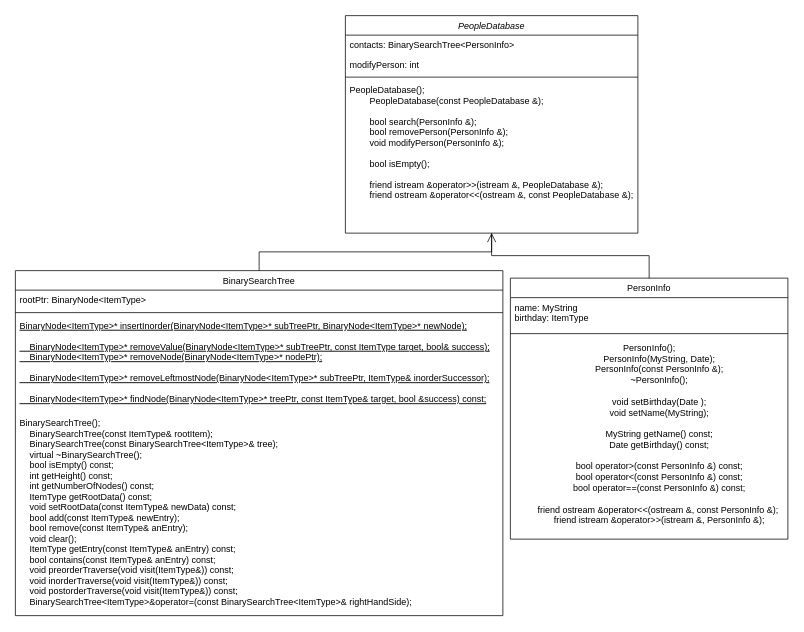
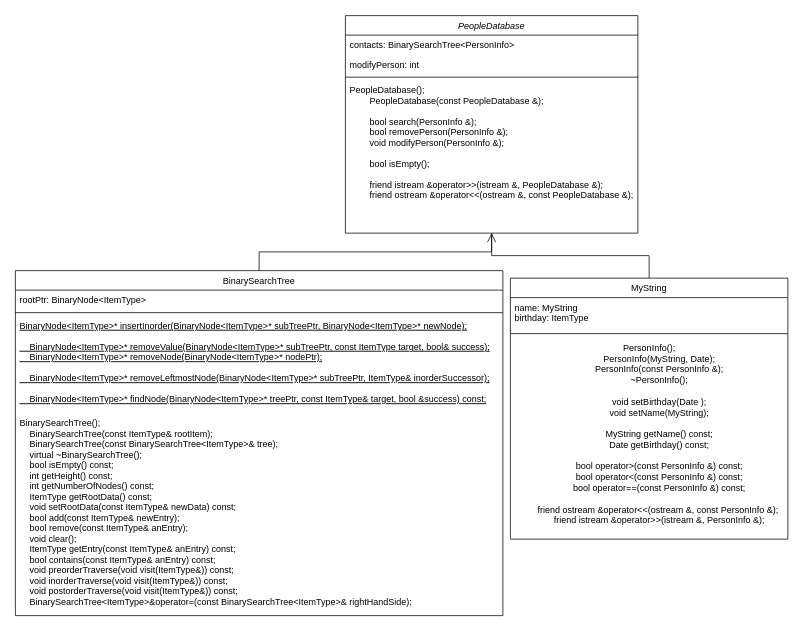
node "PersonInfo": label "PersonInfo" -> "MyString"
